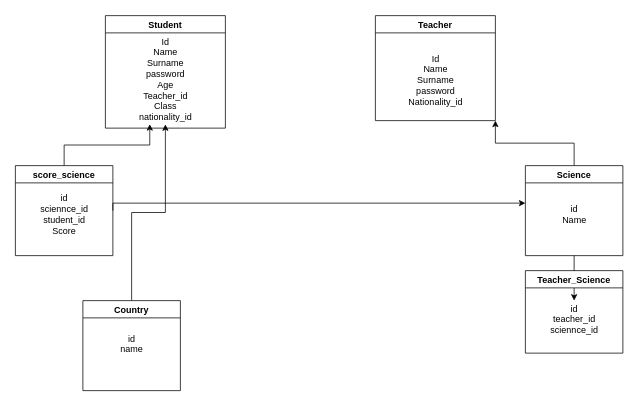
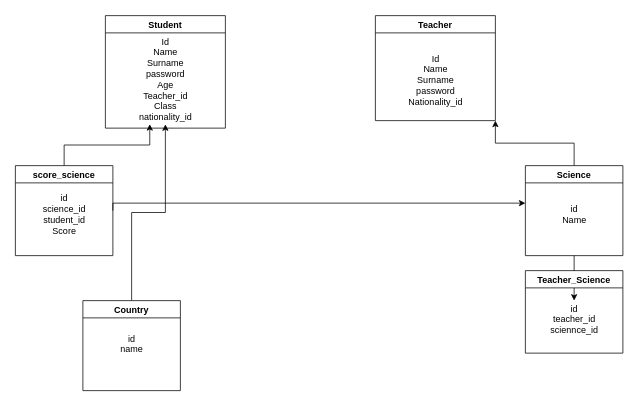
node "id sciennce_id student_id Score": label "id sciennce_id student_id Score" -> "id science_id student_id Score"
